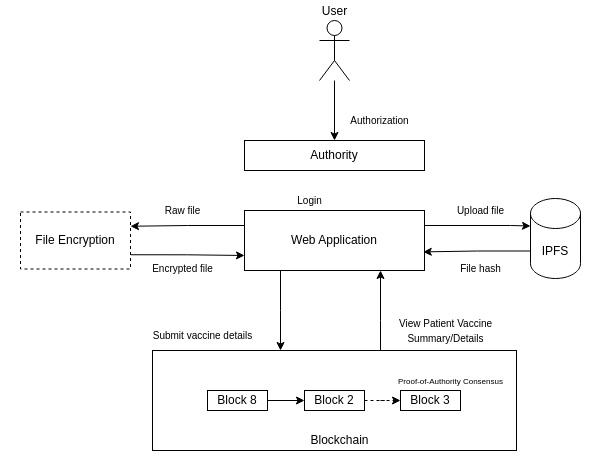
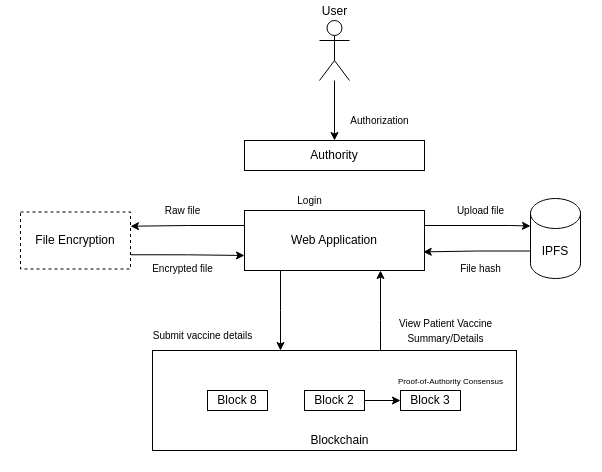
edge "Block 8" -> "Block 2": removed
edge "Block 2" -> "Block 3": style dashed -> solid
